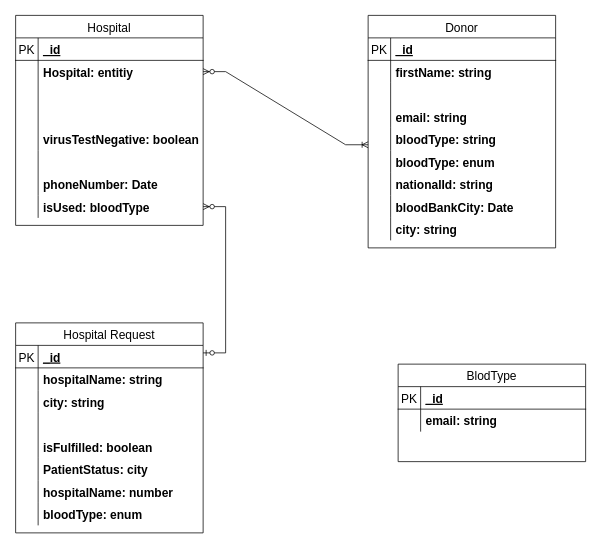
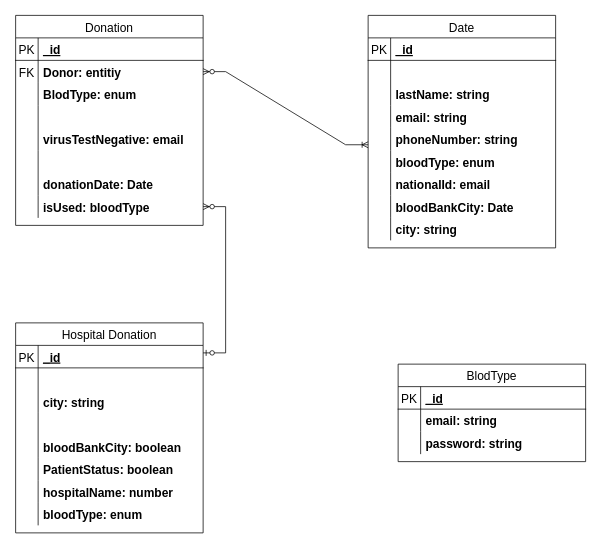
node "Hospital": label "Hospital" -> "Donation"
node "Donor": label "Donor" -> "Date"
node "FK": added
node "firstName: string": removed
node "Hospital: entitiy": label "Hospital: entitiy" -> "Donor: entitiy"
node "BlodType: enum": added
node "lastName: string": added
node "virusTestNegative: boolean": label "virusTestNegative: boolean" -> "virusTestNegative: email"
node "bloodType: string": label "bloodType: string" -> "phoneNumber: string"
node "phoneNumber: Date": label "phoneNumber: Date" -> "donationDate: Date"
node "nationalId: string": label "nationalId: string" -> "nationalId: email"
node "Hospital Request": label "Hospital Request" -> "Hospital Donation"
node "hospitalName: string": removed
node "password: string": added
node "isFulfilled: boolean": label "isFulfilled: boolean" -> "bloodBankCity: boolean"
node "PatientStatus: city": label "PatientStatus: city" -> "PatientStatus: boolean"
